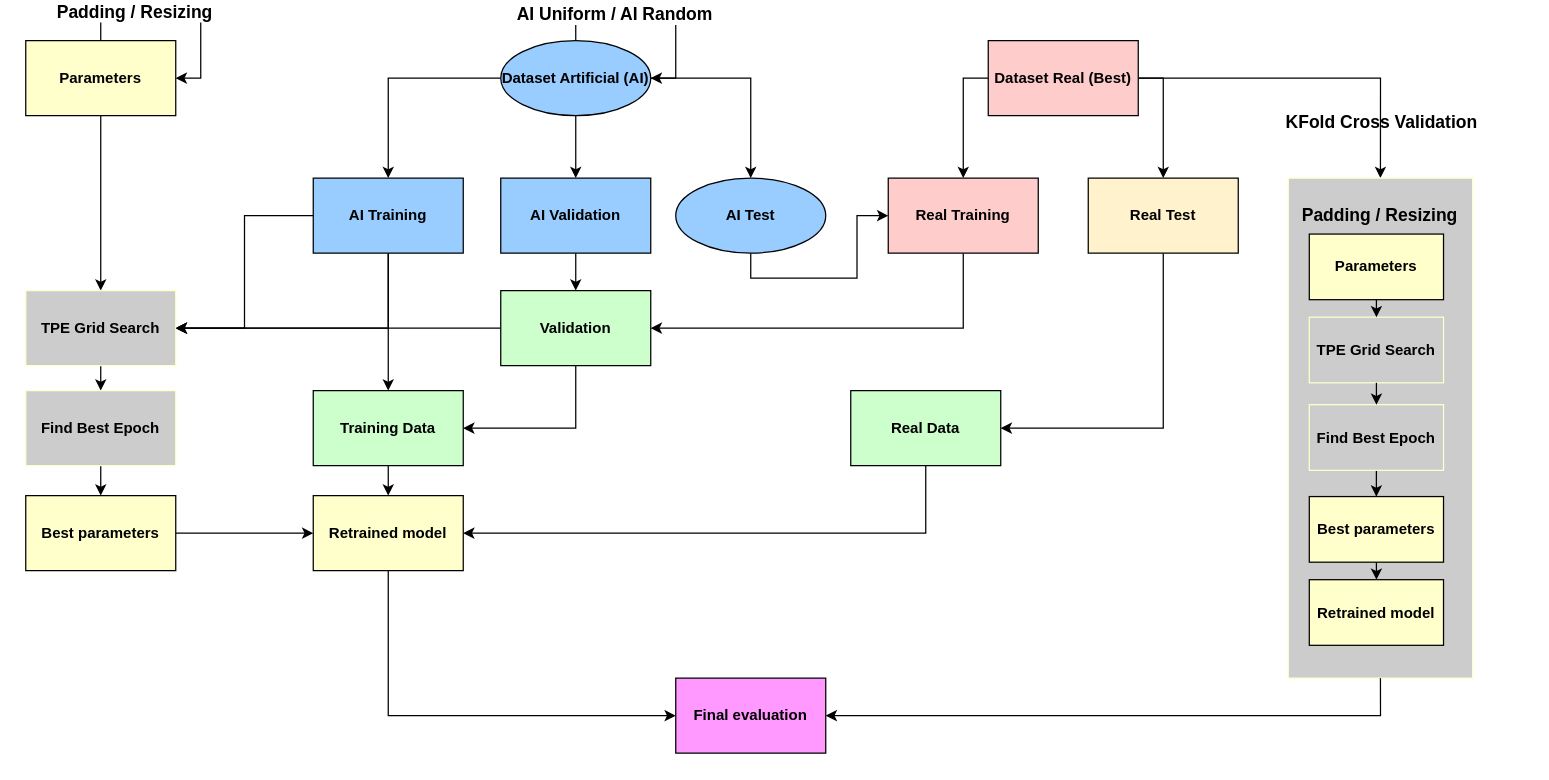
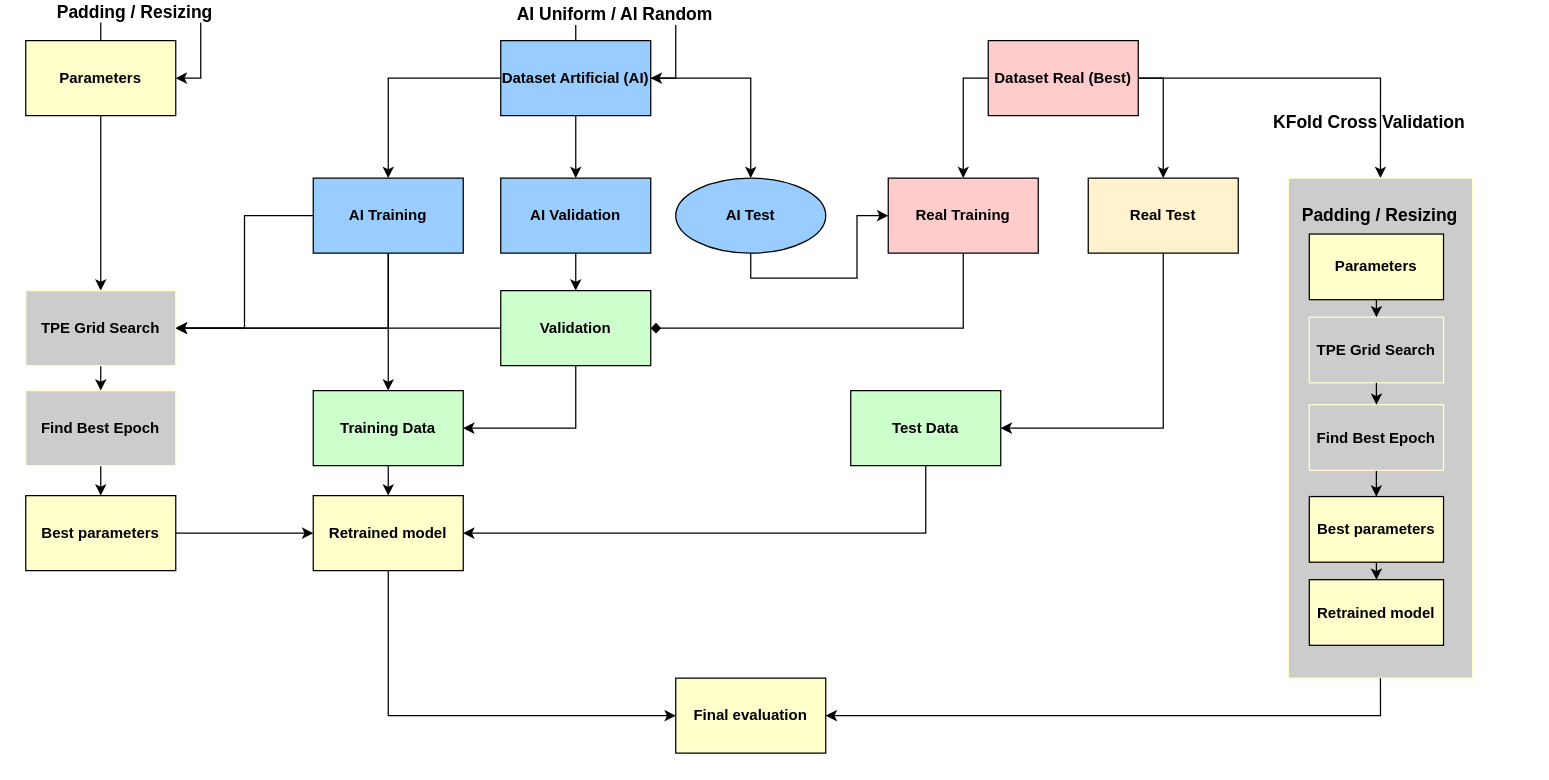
node "Dataset Artificial (AI)": shape ellipse -> rectangle
node "KFold Cross Validation": moved (1382, 122) -> (1369, 122)
edge "Real Training" -> "Validation": arrowhead classic -> diamond
node "Real Data": label "Real Data" -> "Test Data"
node "Final evaluation": fillcolor #ff99ff -> #ffffcc
